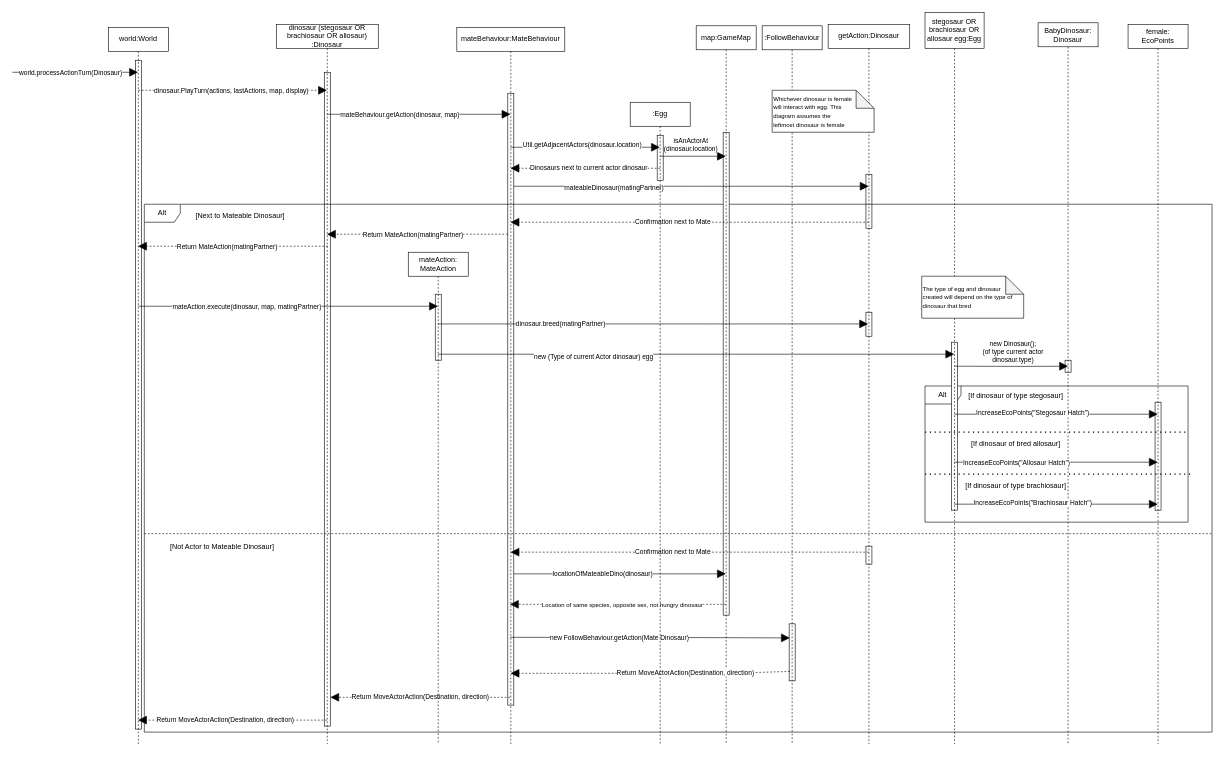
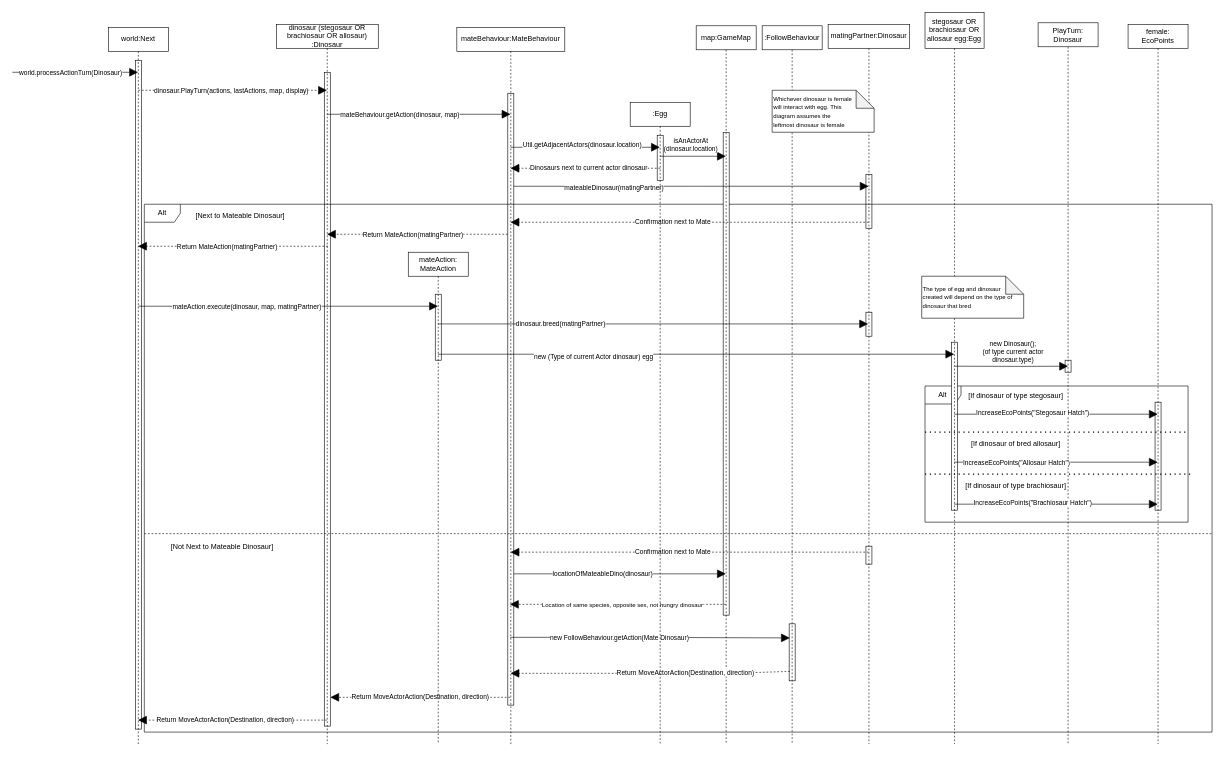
node "BabyDinosaur: Dinosaur": label "BabyDinosaur: Dinosaur" -> "PlayTurn: Dinosaur"
node "getAction:Dinosaur": label "getAction:Dinosaur" -> "matingPartner:Dinosaur"
node "world:World": label "world:World" -> "world:Next"
node "[Not Actor to Mateable Dinosaur]": label "[Not Actor to Mateable Dinosaur]" -> "[Not Next to Mateable Dinosaur]"
